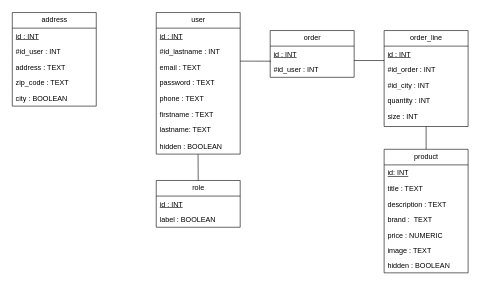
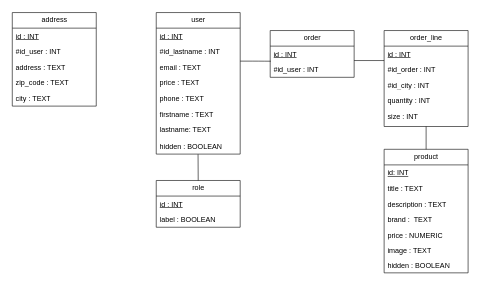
node "password : TEXT": label "password : TEXT" -> "price : TEXT"
node "city : BOOLEAN": label "city : BOOLEAN" -> "city : TEXT"
